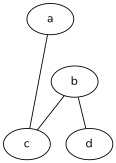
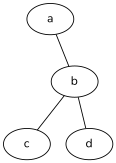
edge "a" -- "c": now "a" -- "b"
